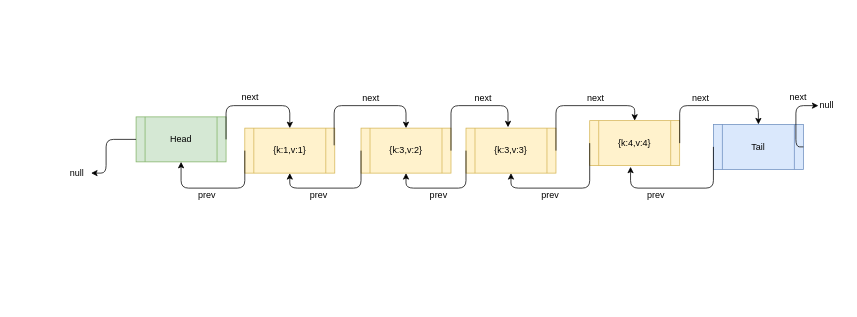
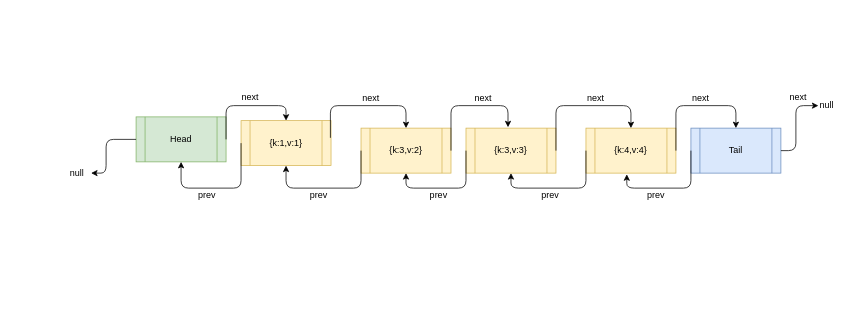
node "{k:4,v:4}": moved (635, 143) -> (631, 150)
node "Tail": moved (759, 147) -> (736, 150)
node "{k:1,v:1}": moved (290, 150) -> (286, 143)
